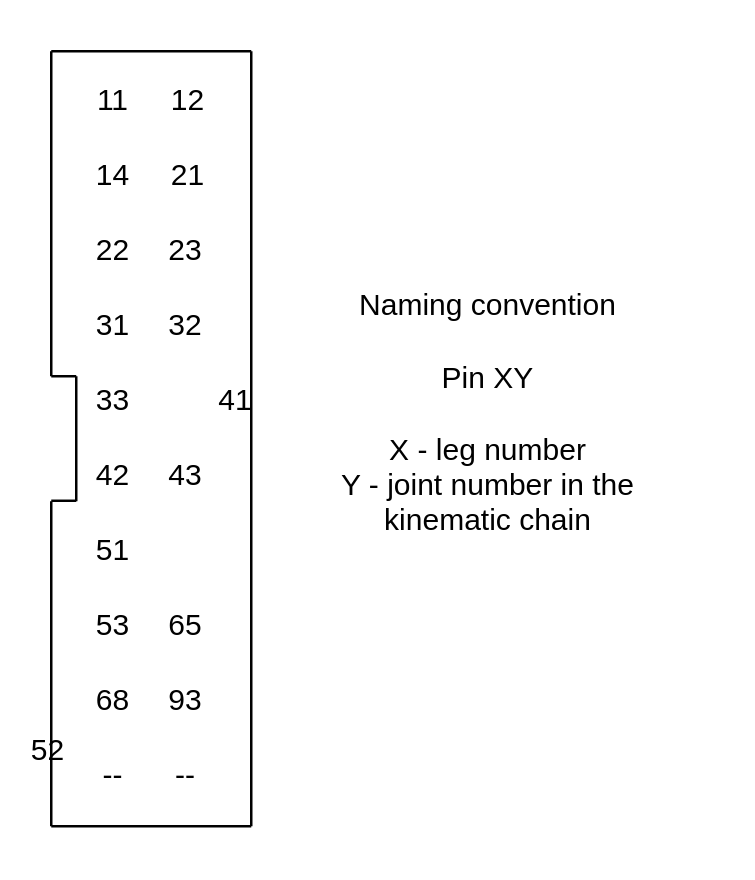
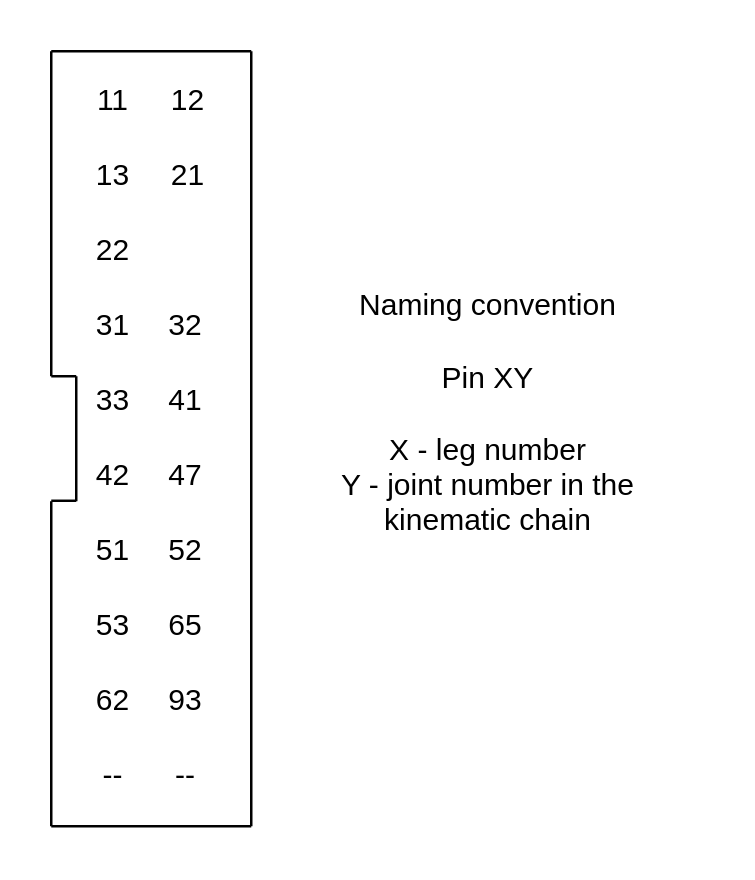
node "14": label "14" -> "13"
node "23": removed
node "41": moved (236, 401) -> (186, 401)
node "43": label "43" -> "47"
node "68": label "68" -> "62"
node "52": moved (49, 751) -> (186, 551)
